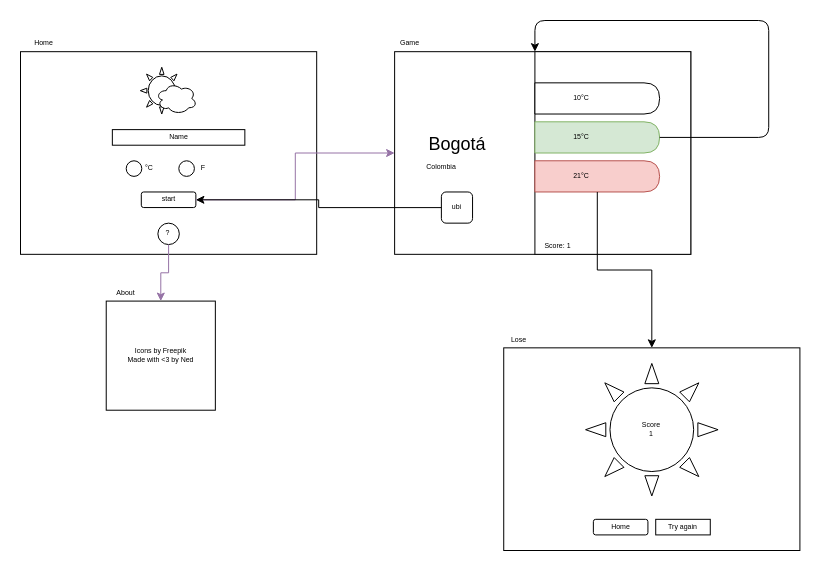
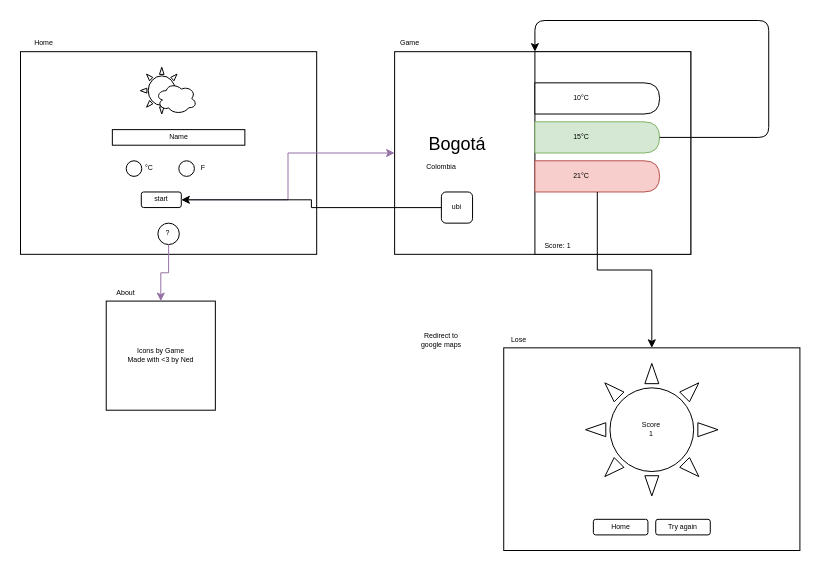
node "start": size 55x16 -> 40x16
node "Redirect to google maps": added
node "Icons by Freepik Made with <3 by Ned": label "Icons by Freepik Made with <3 by Ned" -> "Icons by Game Made with <3 by Ned"
node "Try again": shape rectangle -> rounded rectangle
